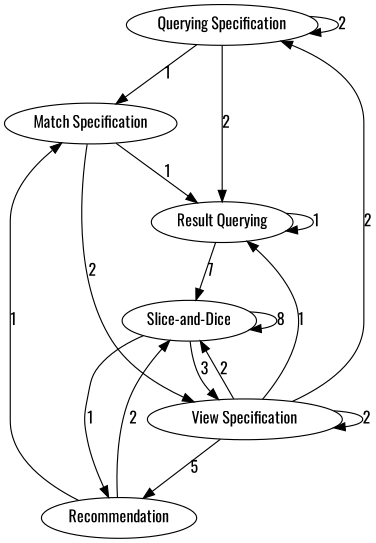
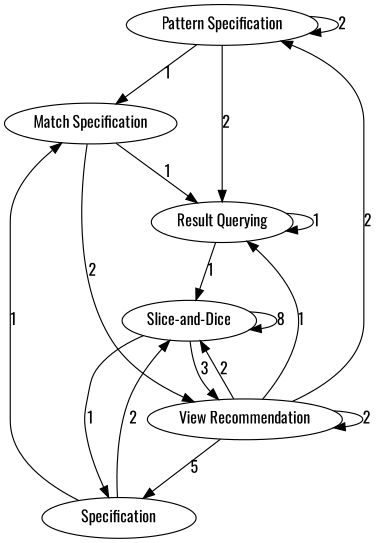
node "Querying Specification": label "Querying Specification" -> "Pattern Specification"
edge "Result Querying" -> "Slice-and-Dice": label "7" -> "1"
node "View Specification": label "View Specification" -> "View Recommendation"
node "Recommendation": label "Recommendation" -> "Specification"
